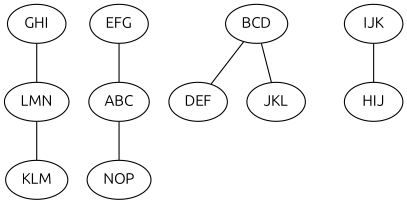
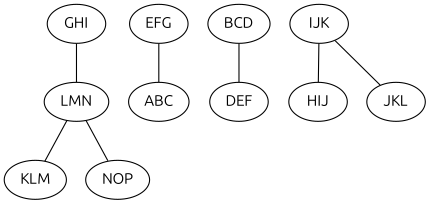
edge "BCD" -- "JKL": now "IJK" -- "JKL"
edge "ABC" -- "NOP": now "LMN" -- "NOP"
